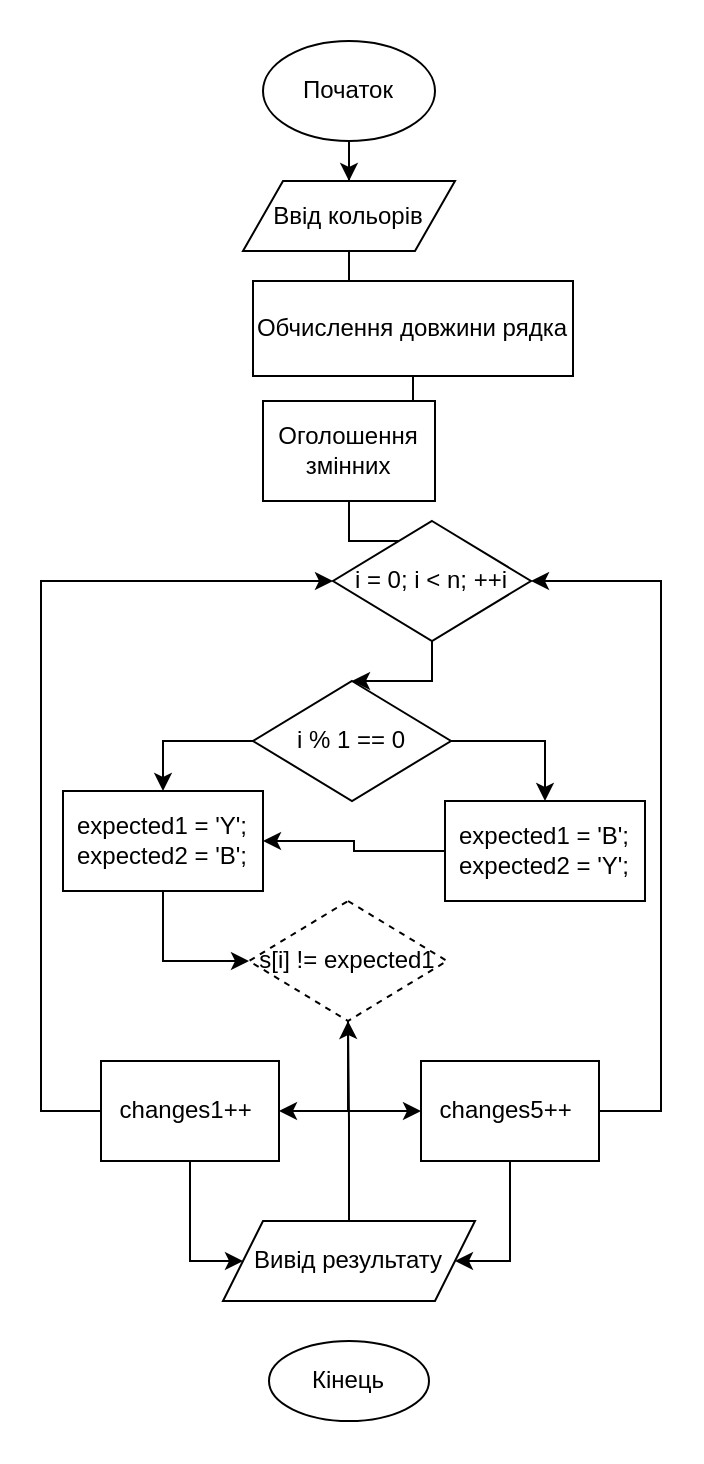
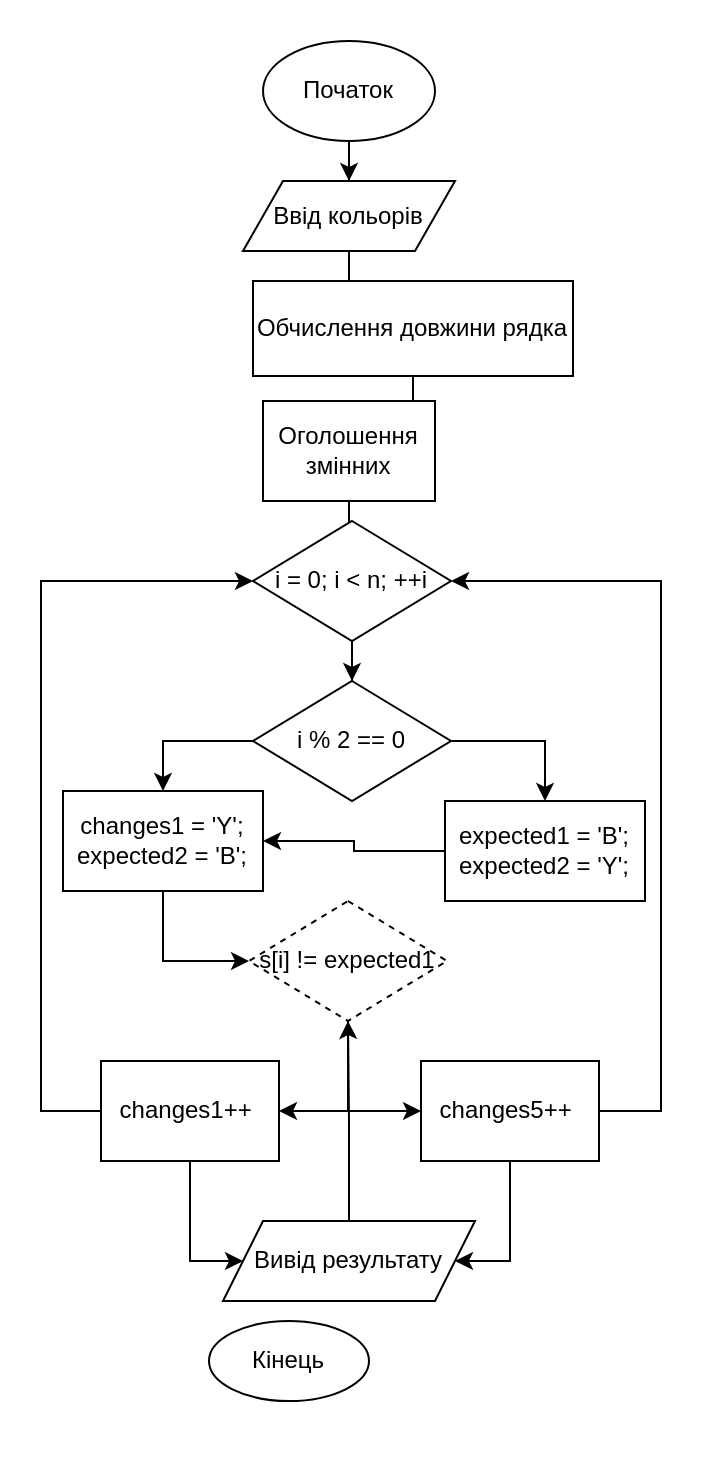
node "i = 0; i < n; ++i": moved (432, 581) -> (352, 581)
node "i % 1 == 0": label "i % 1 == 0" -> "i % 2 == 0"
node "expected1 = 'Y'; expected2 = 'B';": label "expected1 = 'Y'; expected2 = 'B';" -> "changes1 = 'Y'; expected2 = 'B';"
node "Кінець": moved (349, 1381) -> (289, 1361)
